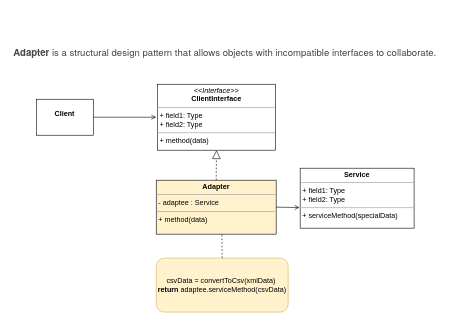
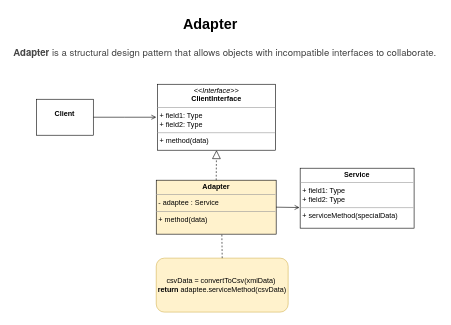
node "Adapter": added
